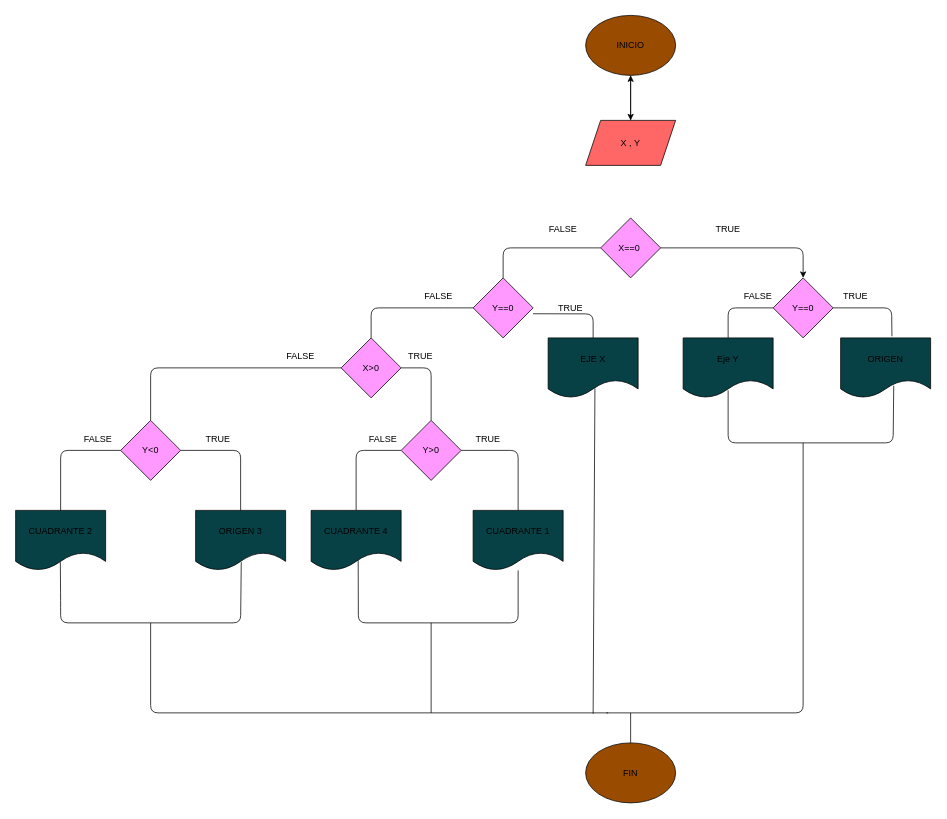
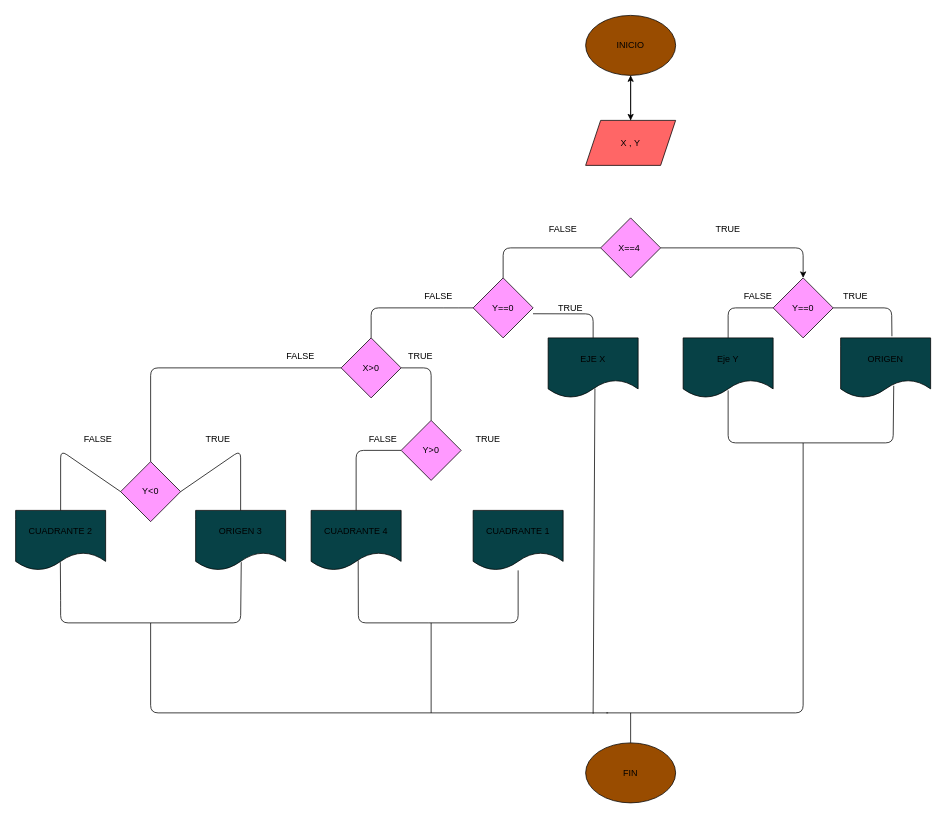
node "X==0": label "X==0" -> "X==4"
node "Y<0": moved (150, 450) -> (150, 492)
edge "Y>0" -- "CUADRANTE 1": removed
